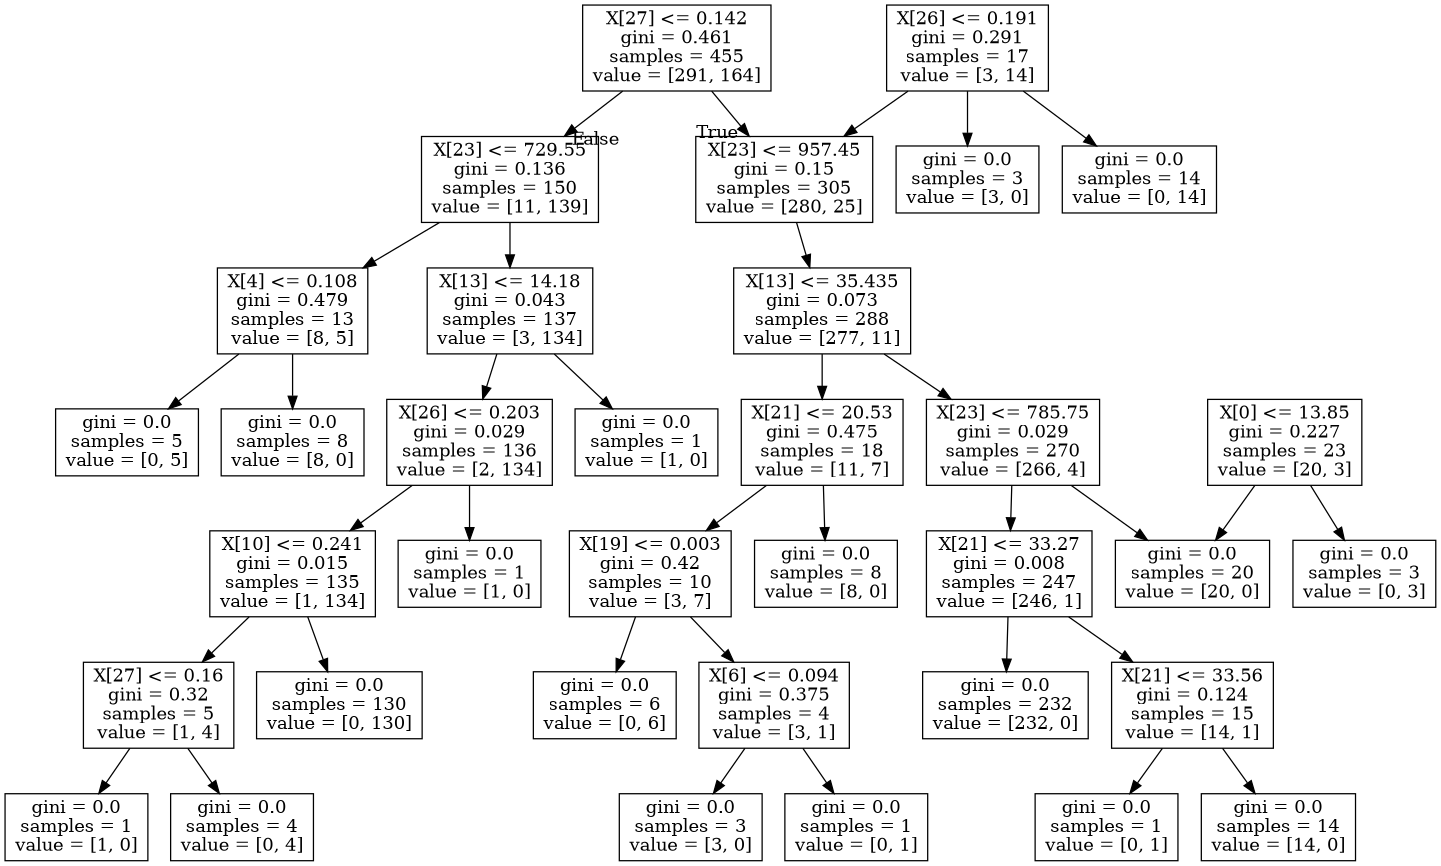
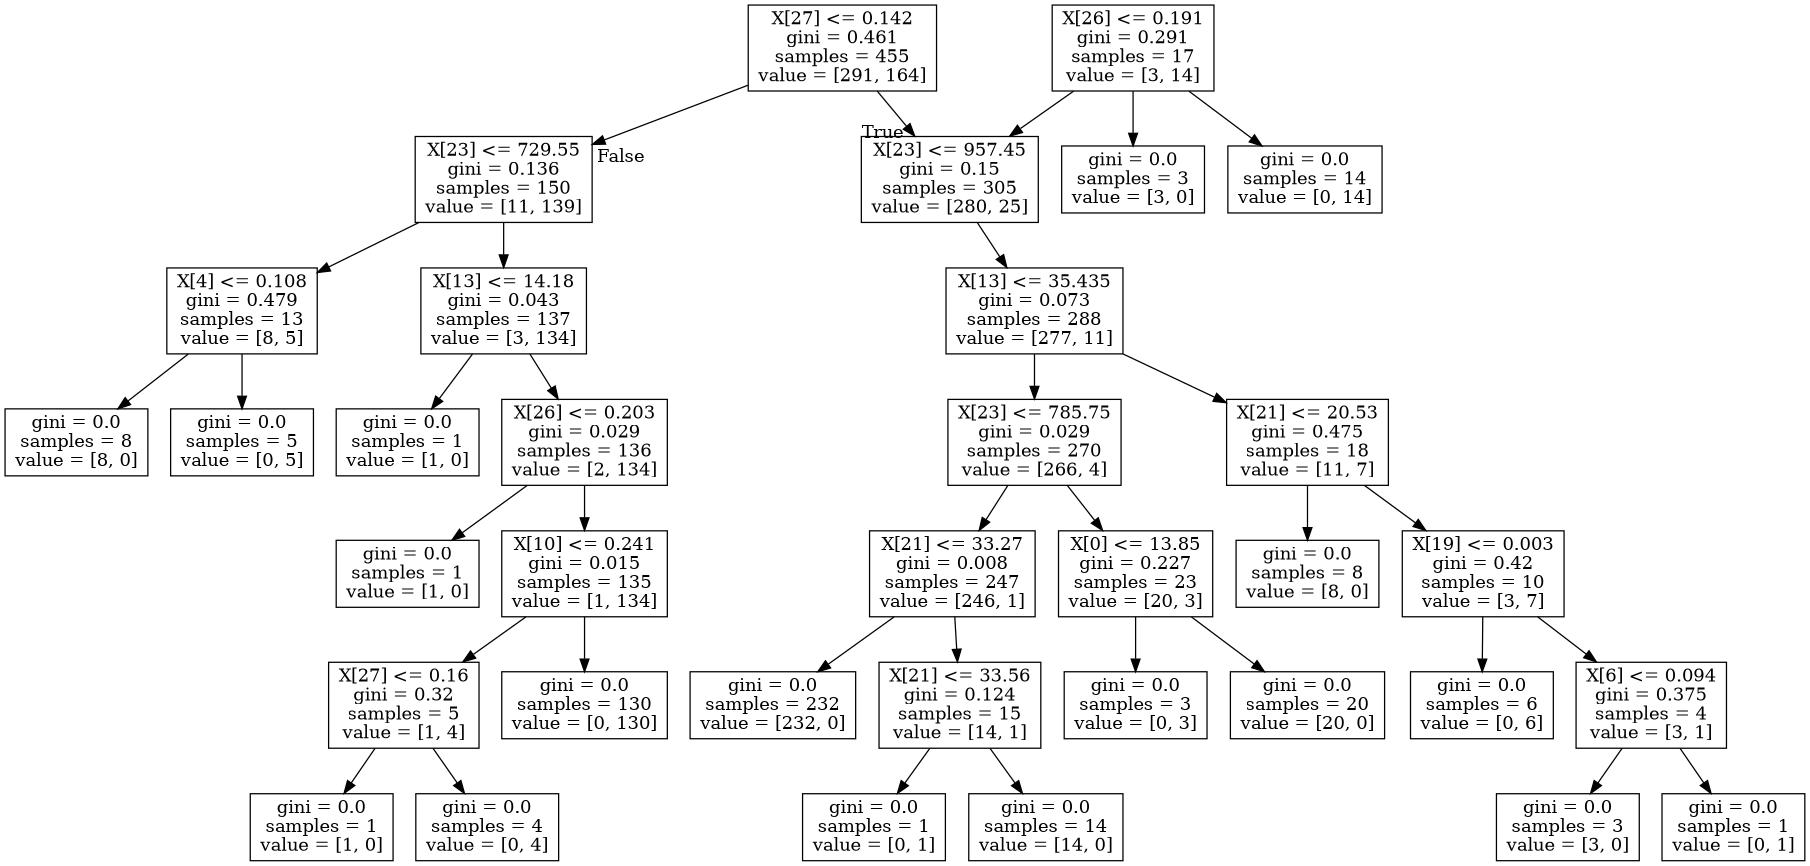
edge "X[23] <= 785.75 gini = 0.029 samples = 270 value = [266, 4]" -> "gini = 0.0 samples = 20 value = [20, 0]": now "X[23] <= 785.75 gini = 0.029 samples = 270 value = [266, 4]" -> "X[0] <= 13.85 gini = 0.227 samples = 23 value = [20, 3]"
